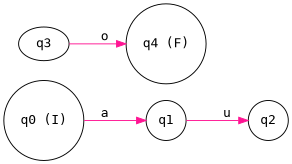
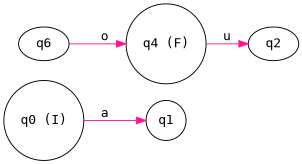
node "q3": label "q3" -> "q6"
edge "q1" -> "q2": now "q4 (F)" -> "q2"
node "q2": shape circle -> ellipse
